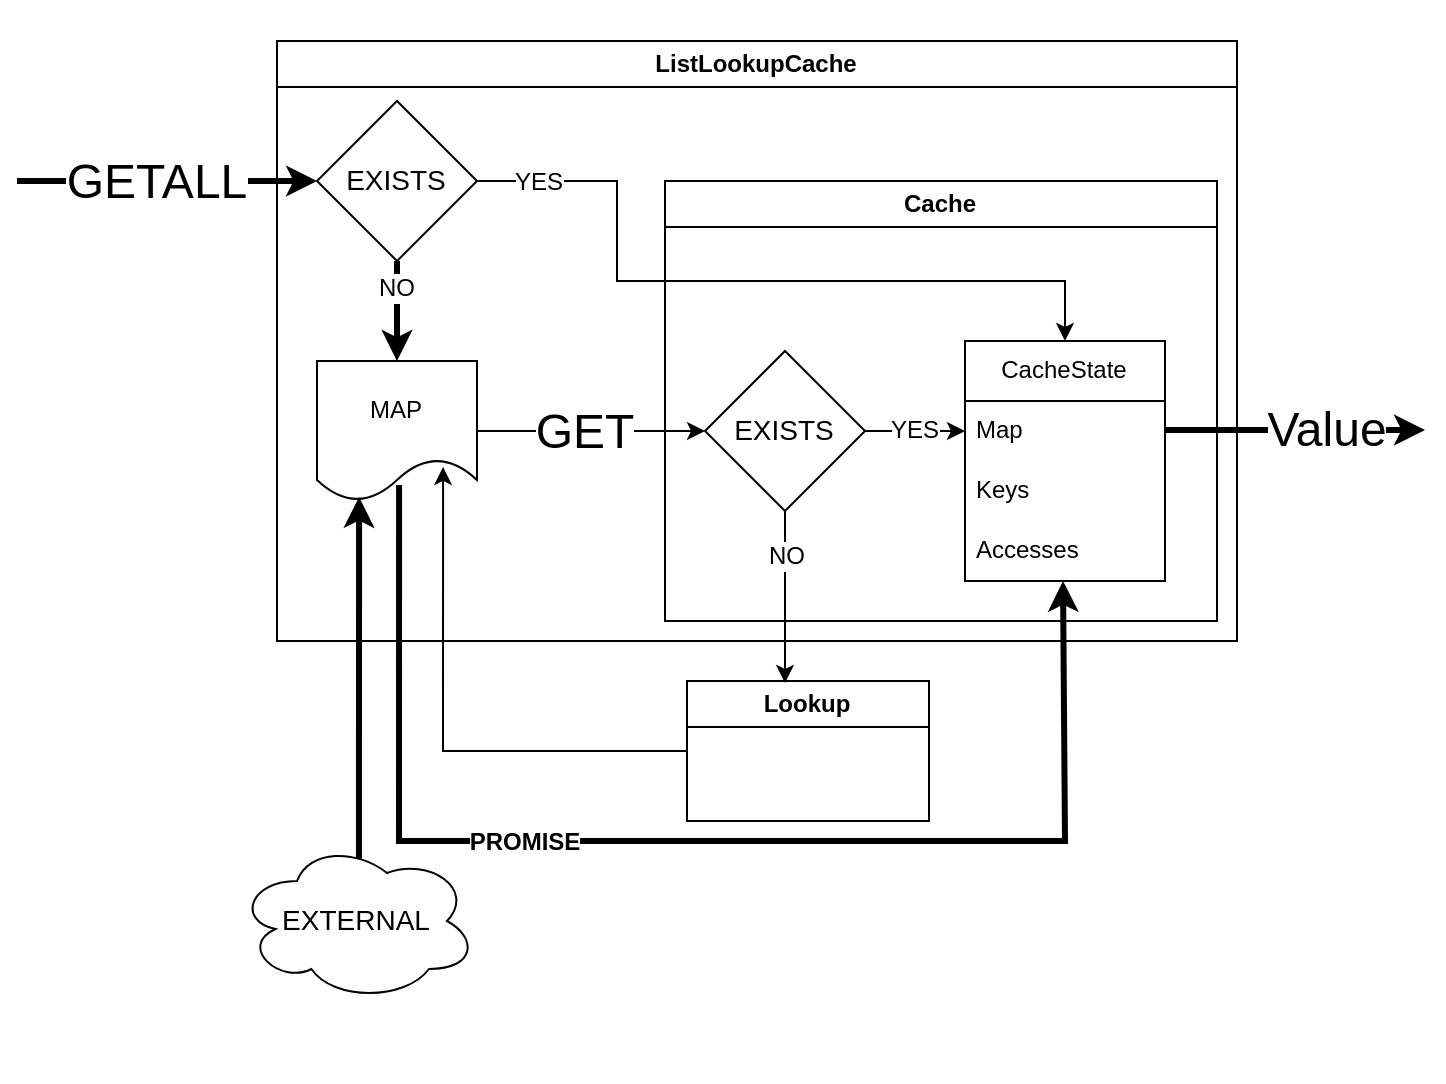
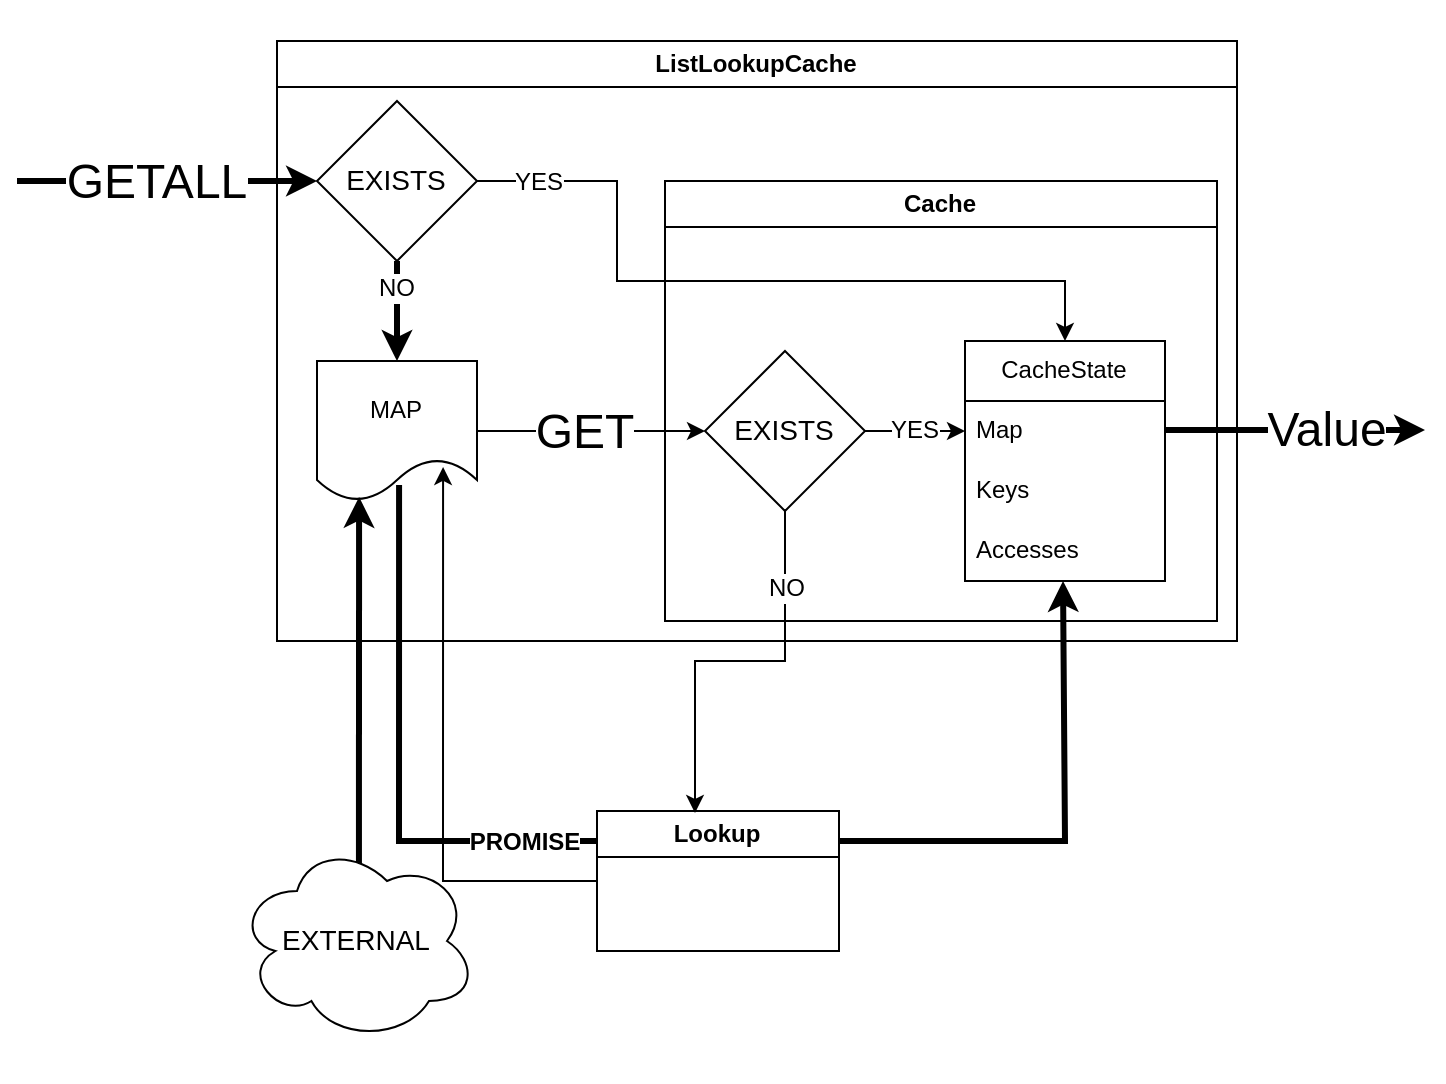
node "Lookup": moved (808, 751) -> (718, 881)
node "EXTERNAL": size 240x160 -> 240x200
